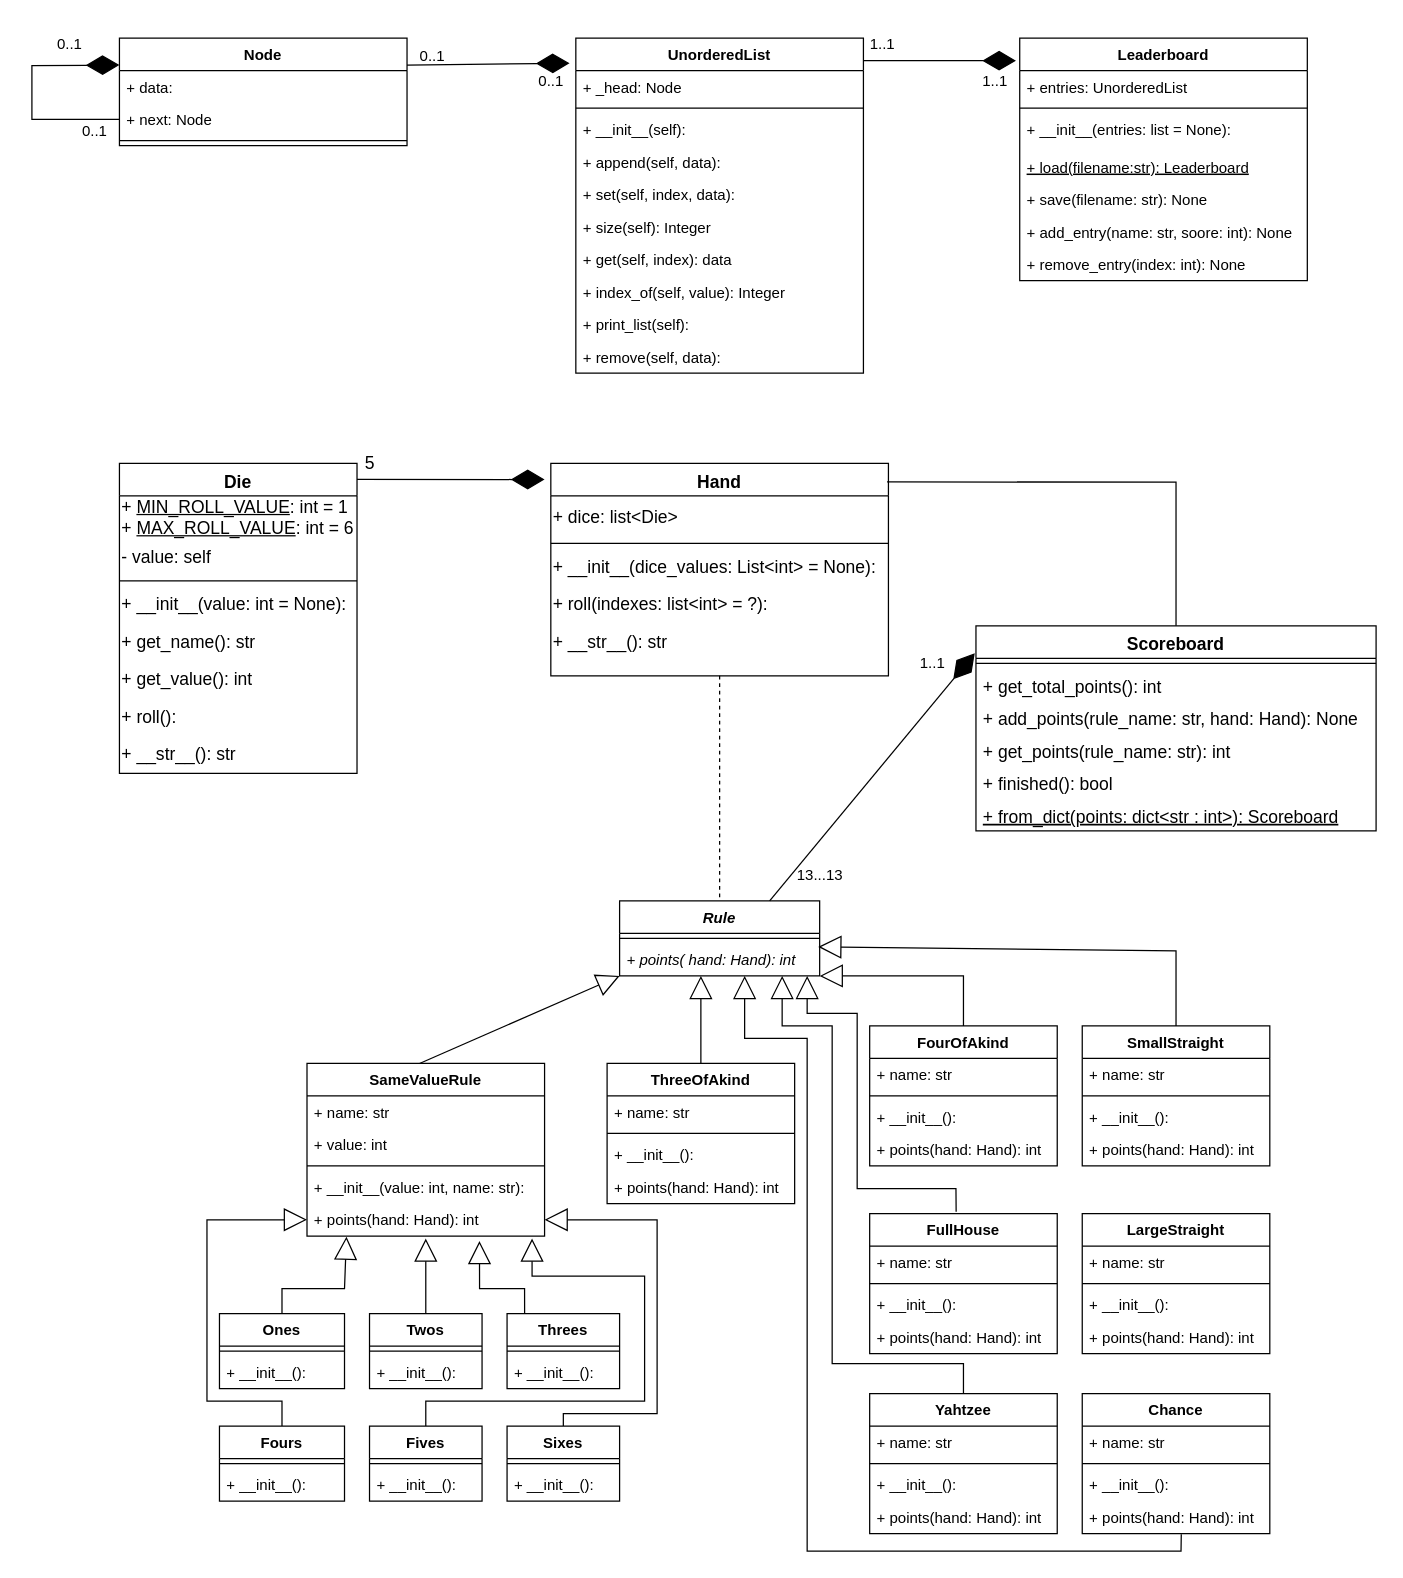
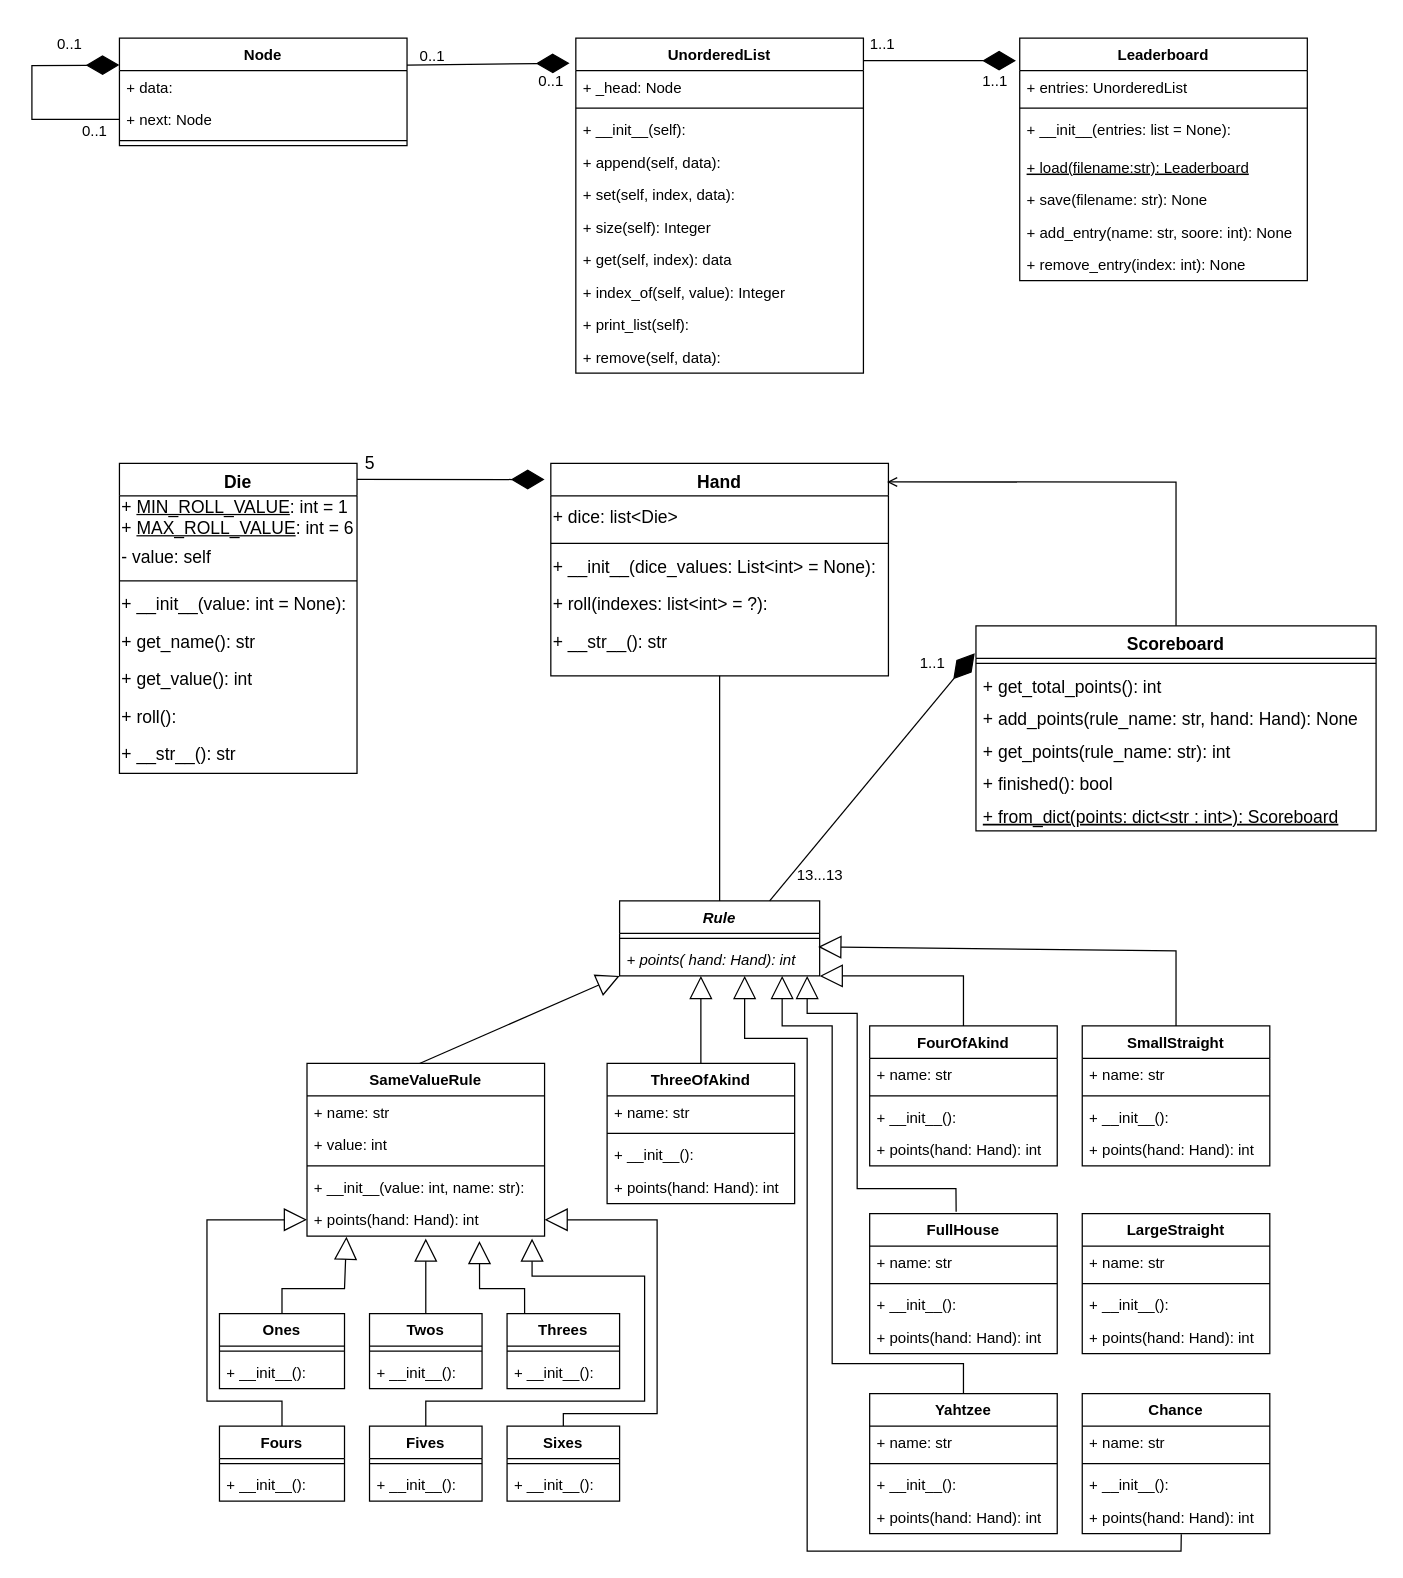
edge "Hand" -- "Scoreboard": arrowhead none -> open
edge "Hand" -- "Rule": style dashed -> solid
